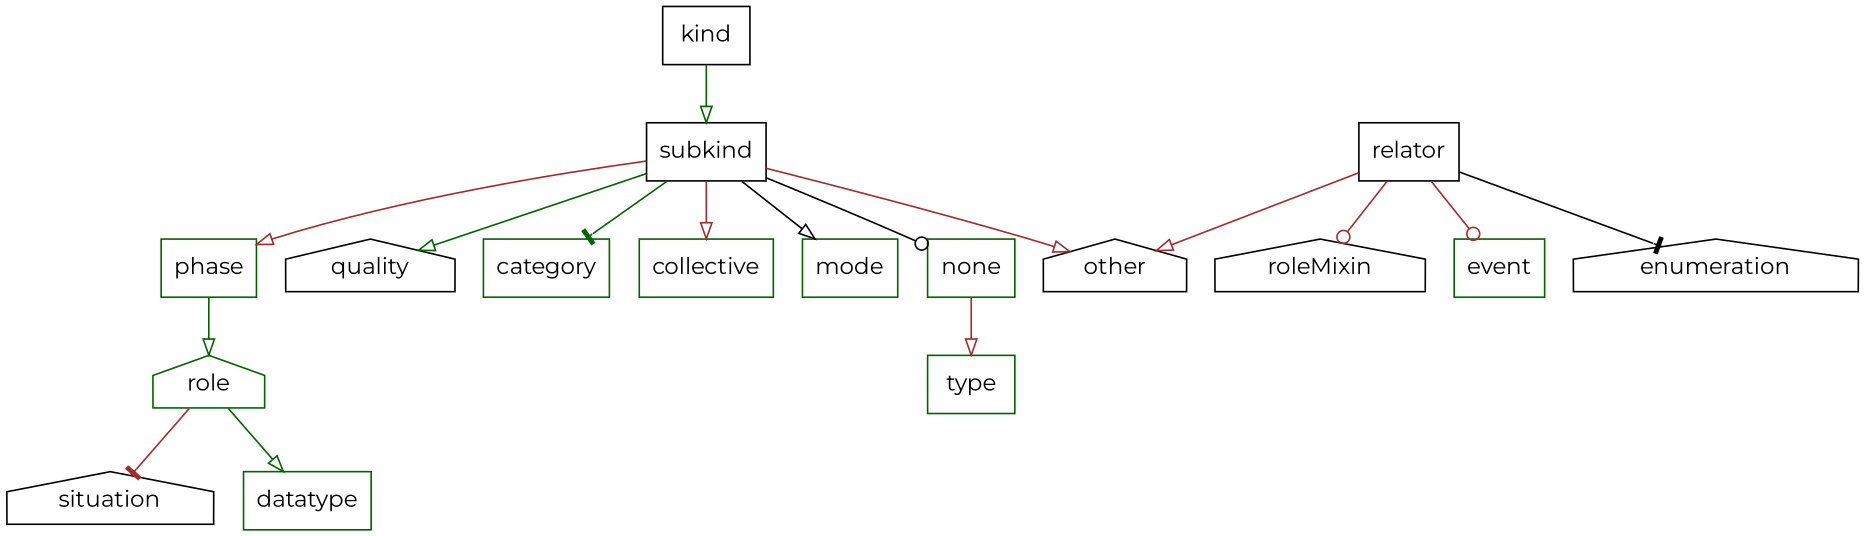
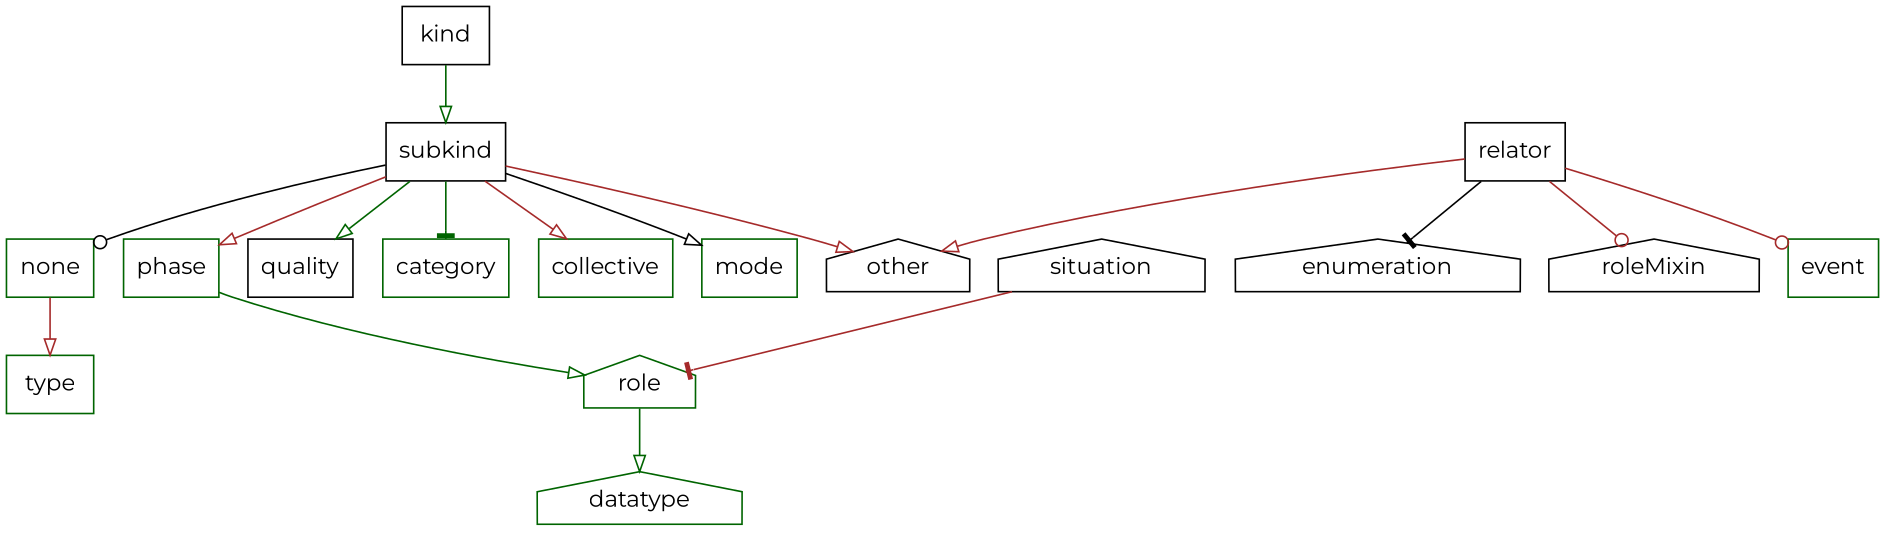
node "quality": shape house -> box
edge "role" -> "situation": reversed
node "datatype": shape box -> house
